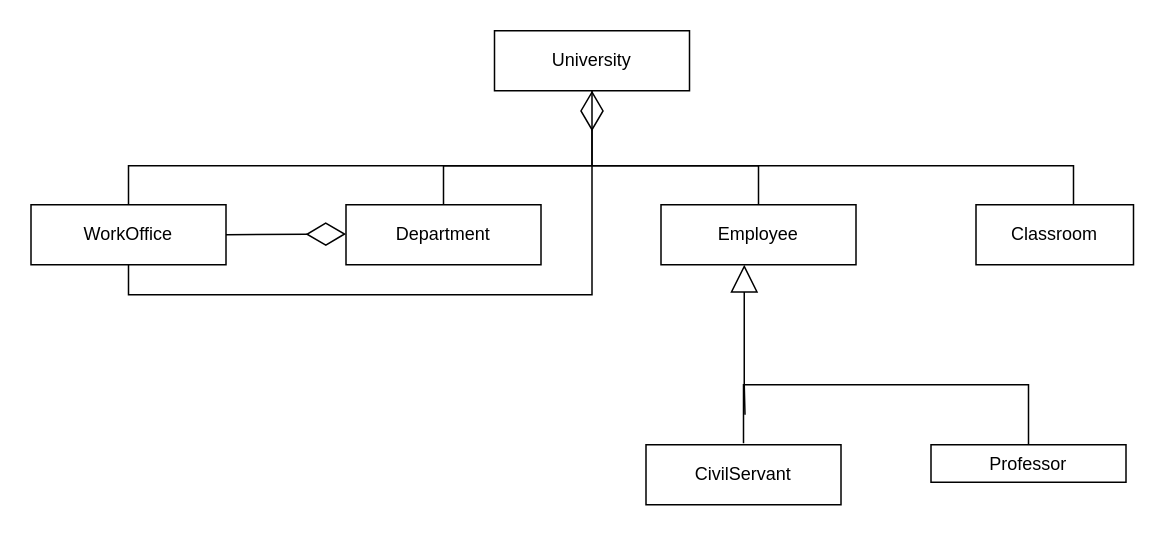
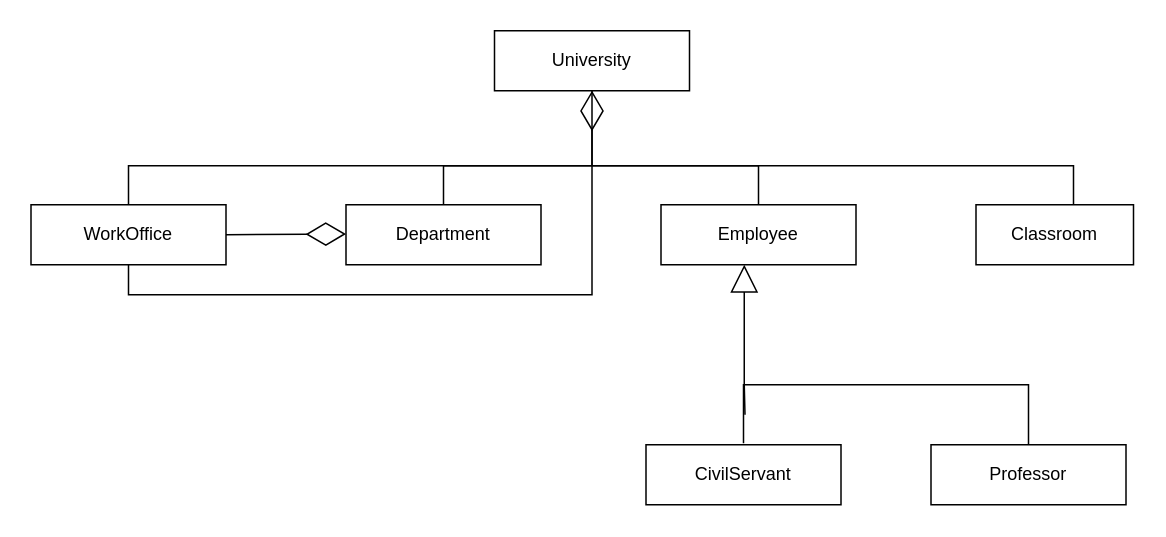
node "Professor": size 195x38 -> 195x60
